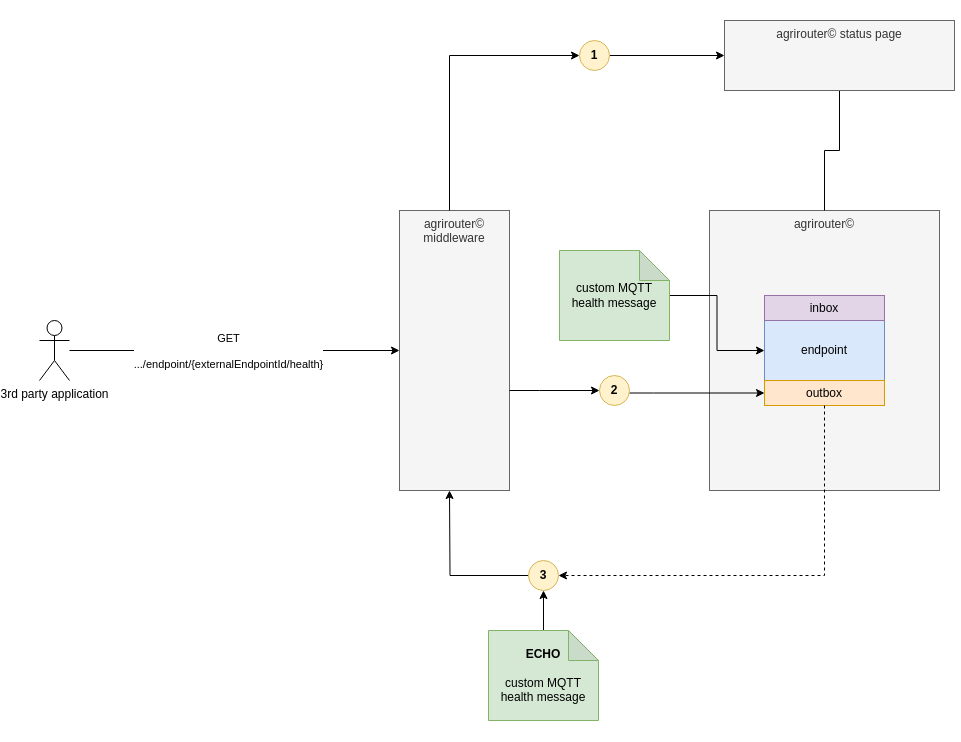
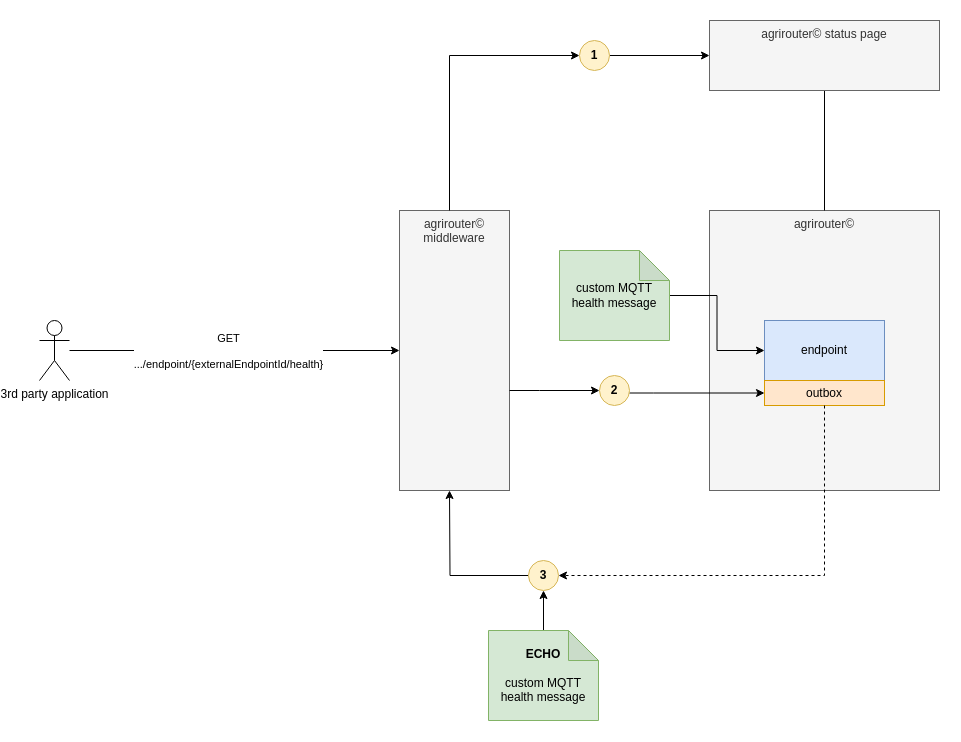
node "agrirouter© status page": moved (840, 56) -> (825, 56)
node "inbox": removed
